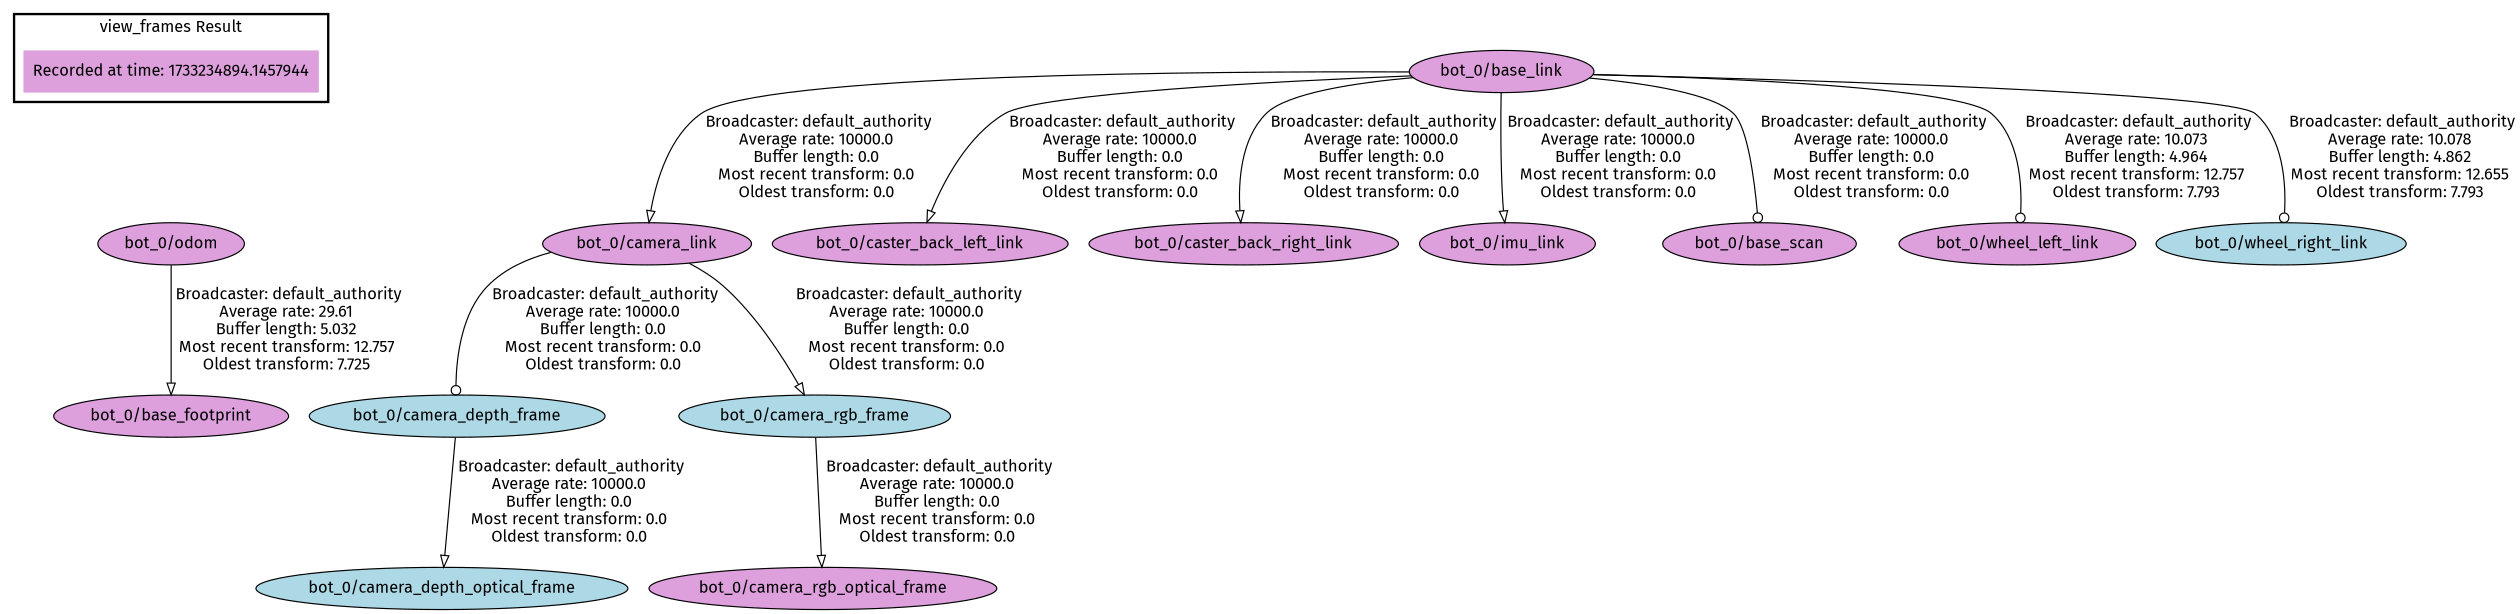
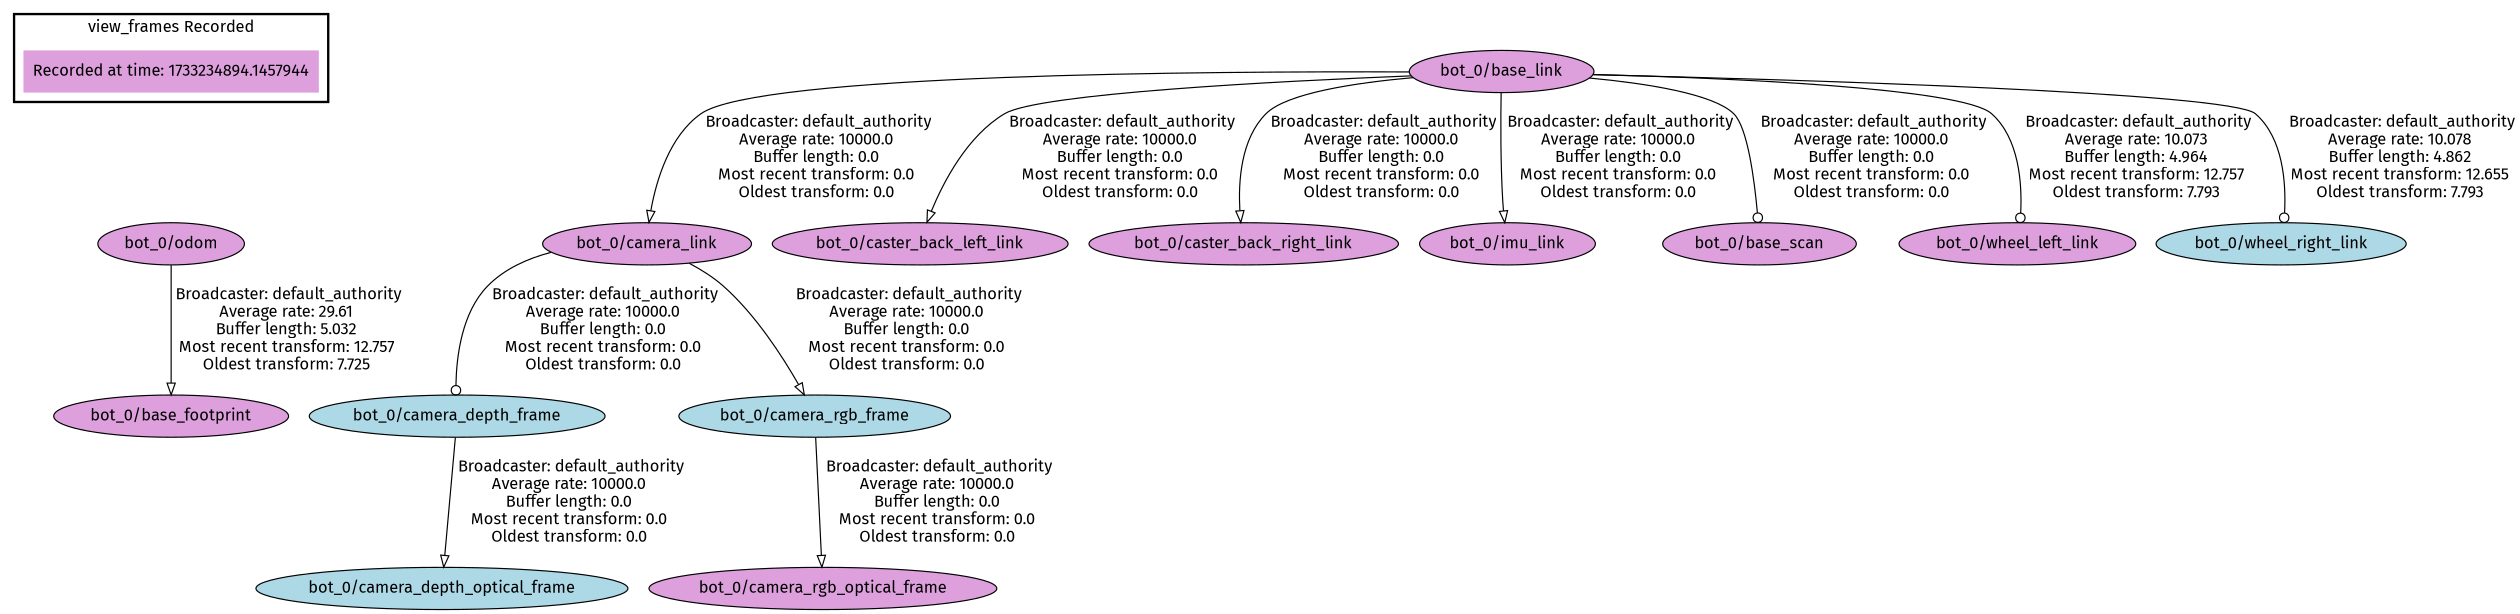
cluster "view_frames Result": label "view_frames Result" -> "view_frames Recorded"
